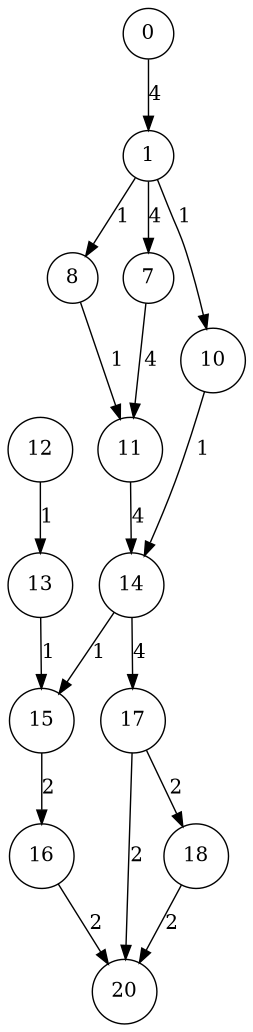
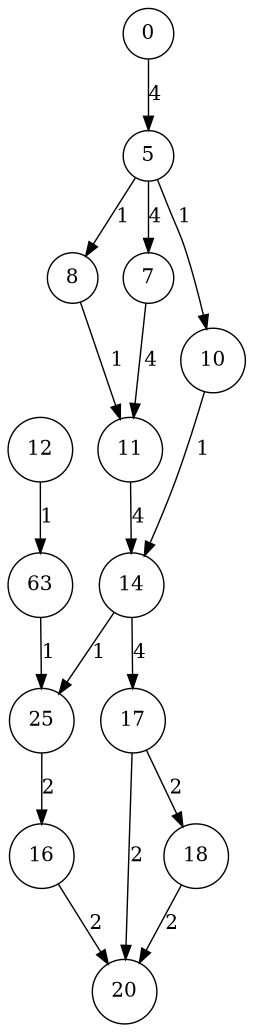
node "1": label "1" -> "5"
node "13": label "13" -> "63"
node "15": label "15" -> "25"
